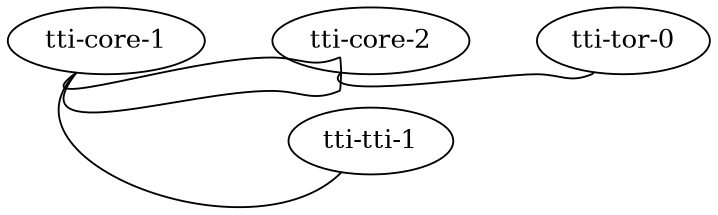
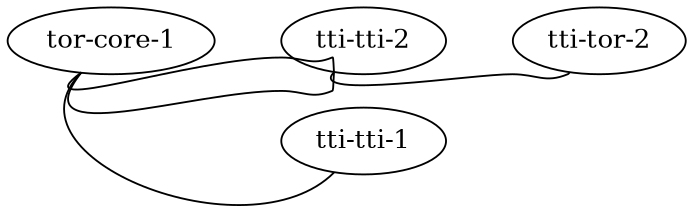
node "tti-core-1": label "tti-core-1" -> "tor-core-1"
node "tti-core-2": label "tti-core-2" -> "tti-tti-2"
node "tti-tor-0": label "tti-tor-0" -> "tti-tor-2"
